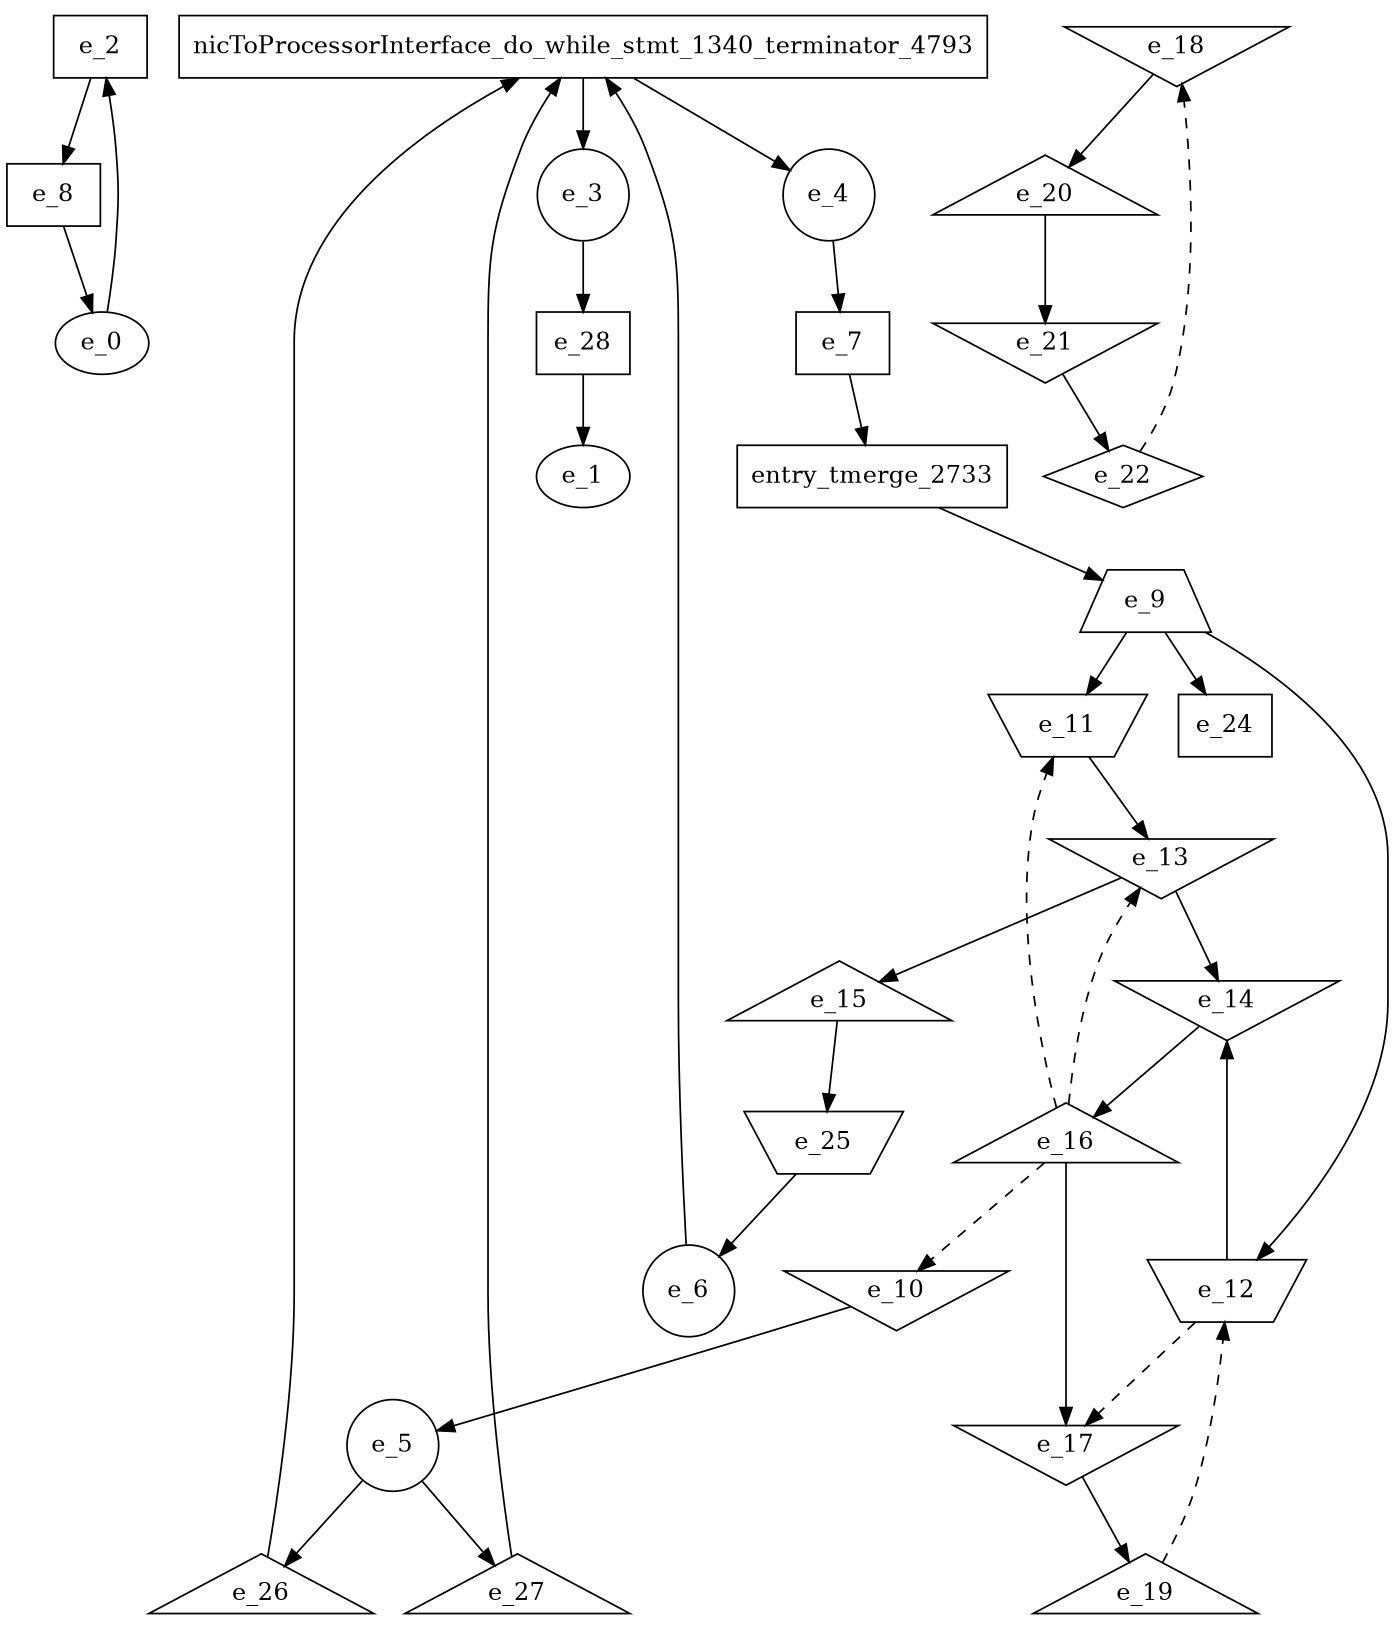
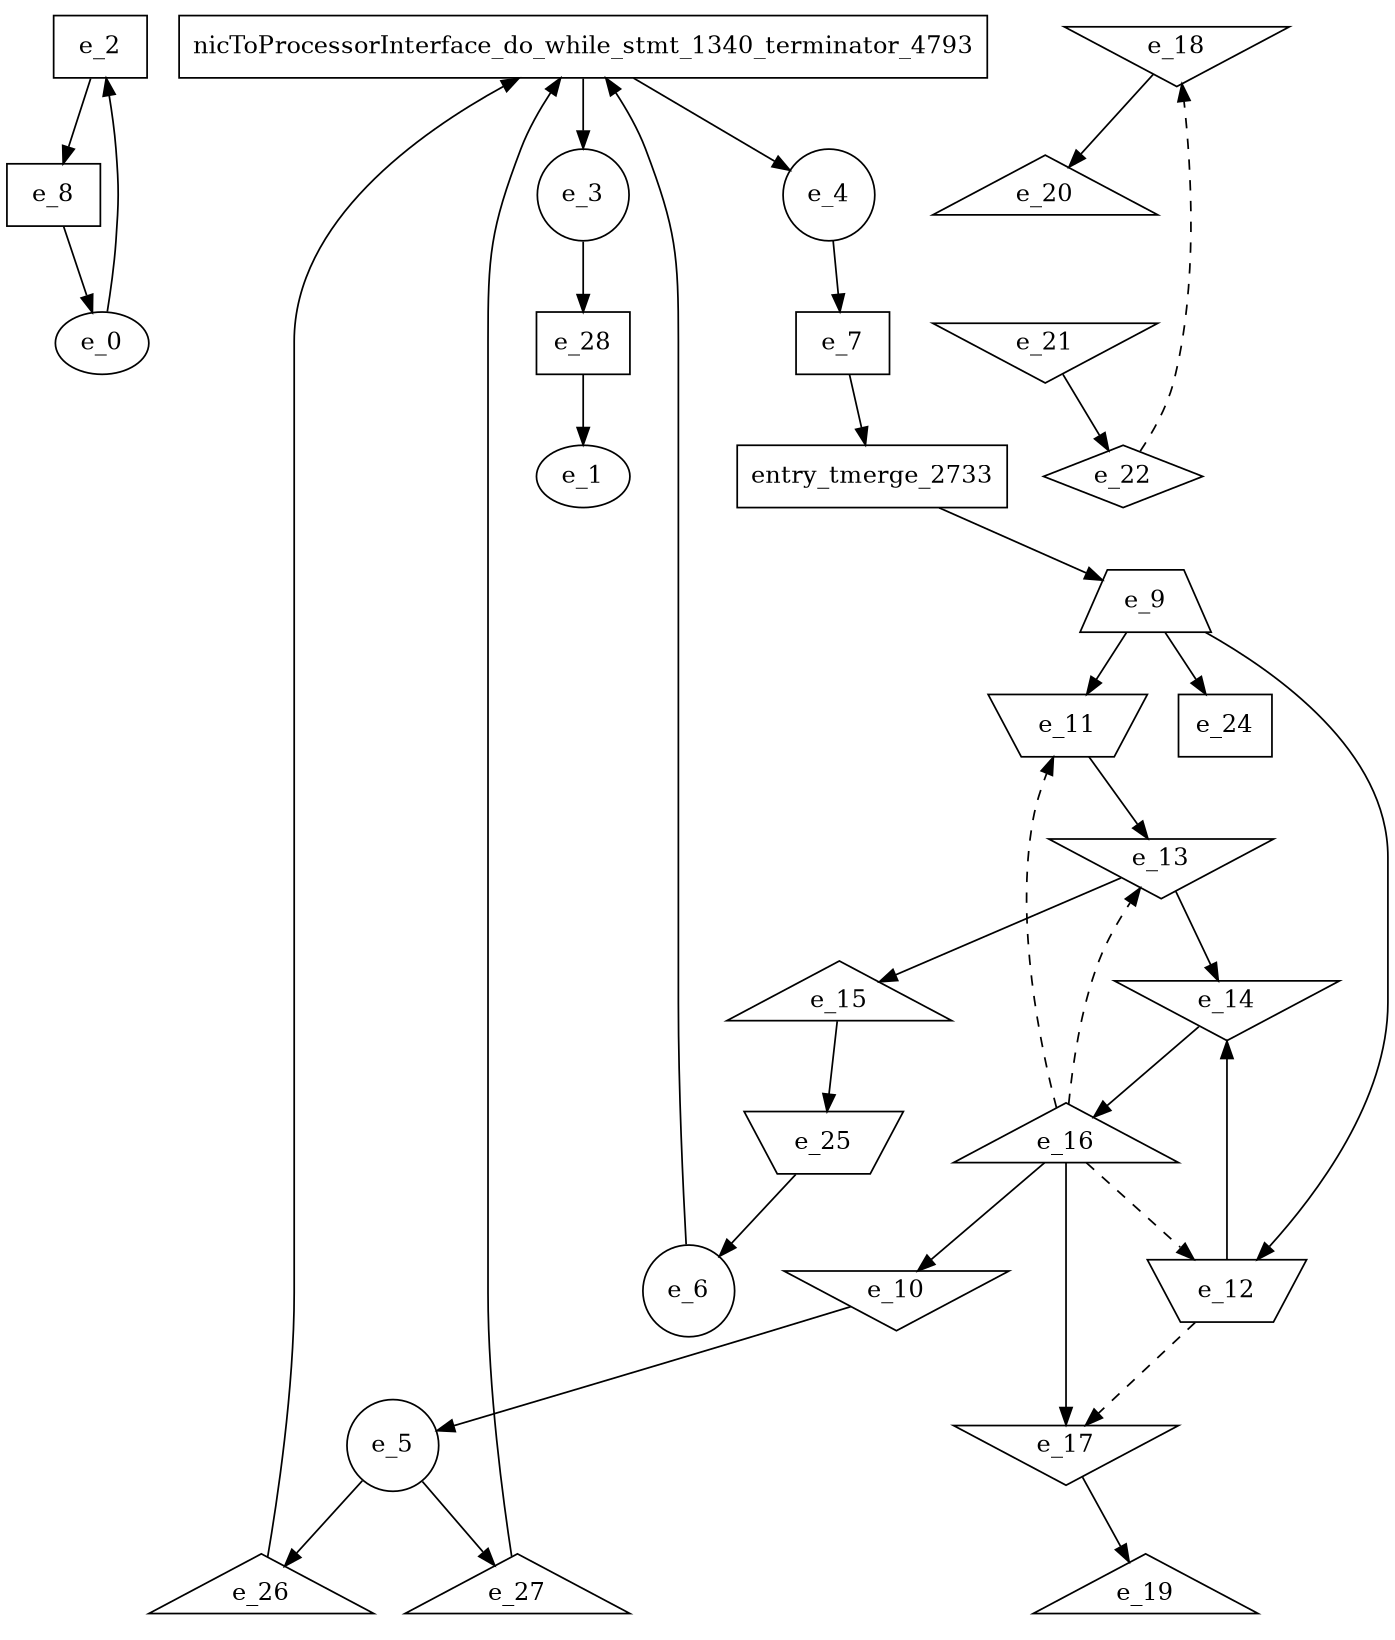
edge "e_20" -> "e_21": removed
edge "e_16" -> "e_10": style dashed -> solid
edge "e_19" -> "e_12": now "e_16" -> "e_12"
